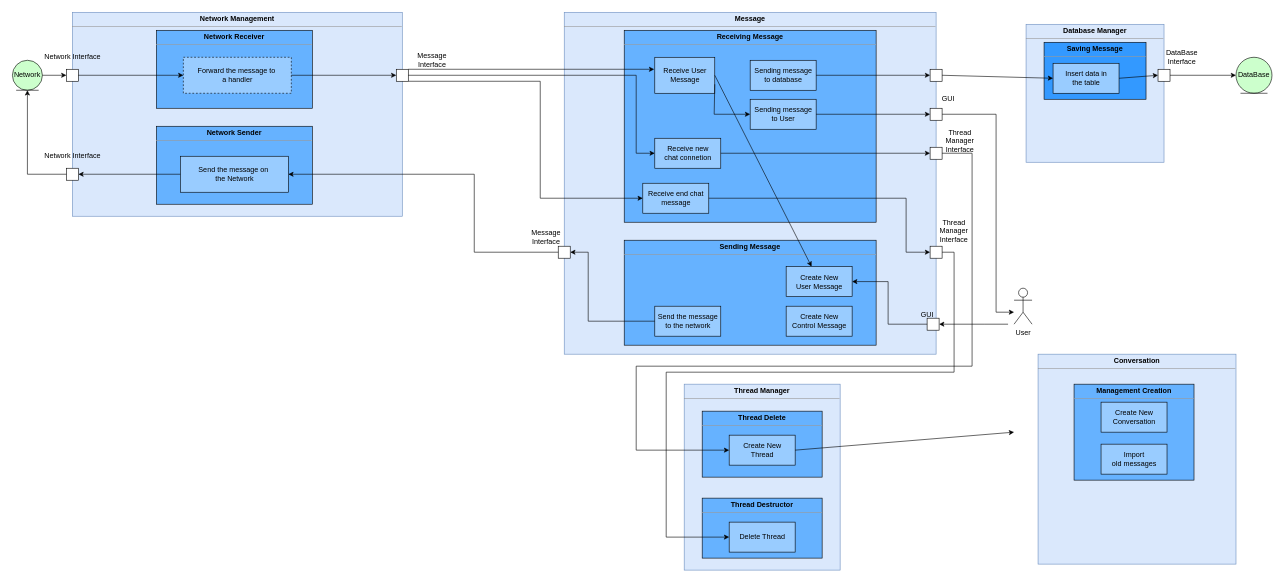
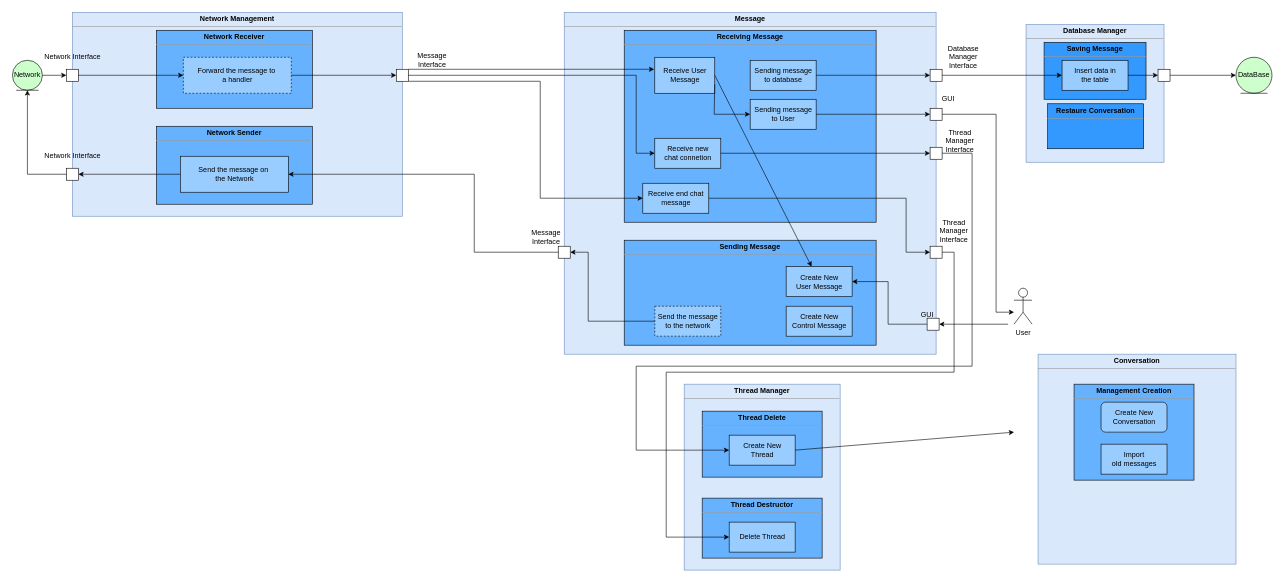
node "Database Manager Interface": added
node "DataBase Interface": removed
node "Insert data in the table": moved (1086, 78) -> (1095, 75)
node "Restaure Conversation": added
node "Send the message to the network": style solid -> dashed
node "Create New Conversation": shape rectangle -> rounded rectangle
